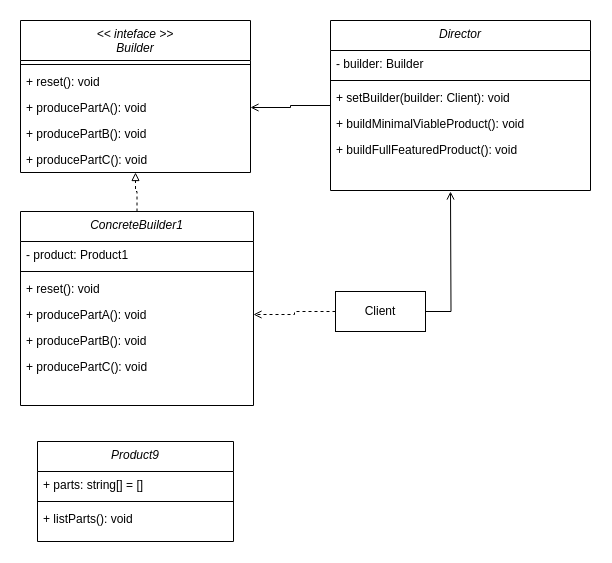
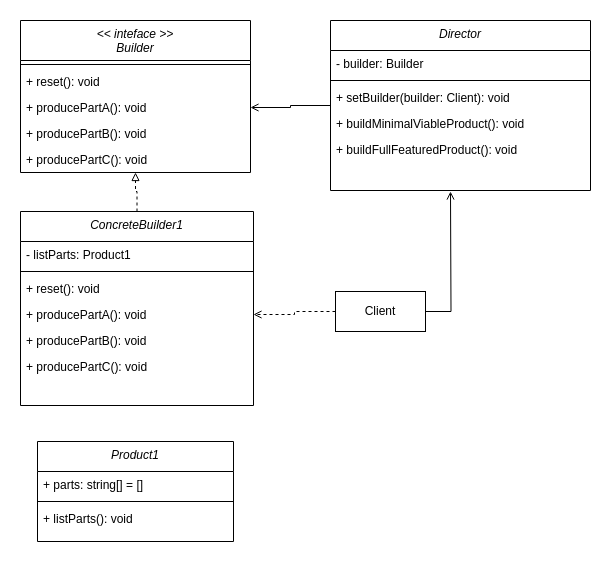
node "- product: Product1": label "- product: Product1" -> "- listParts: Product1"
node "Product9": label "Product9" -> "Product1"
